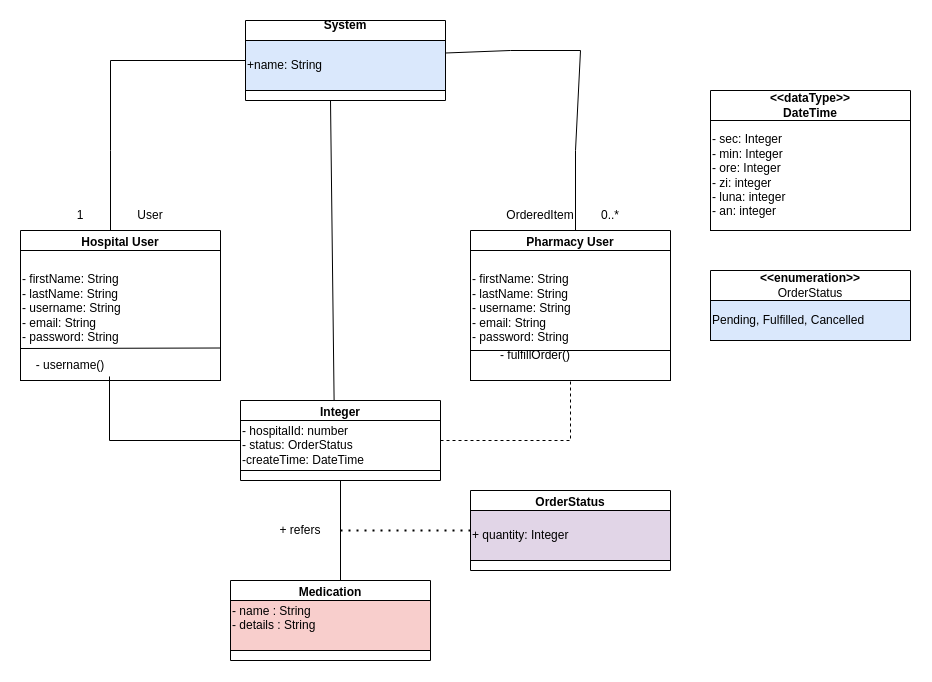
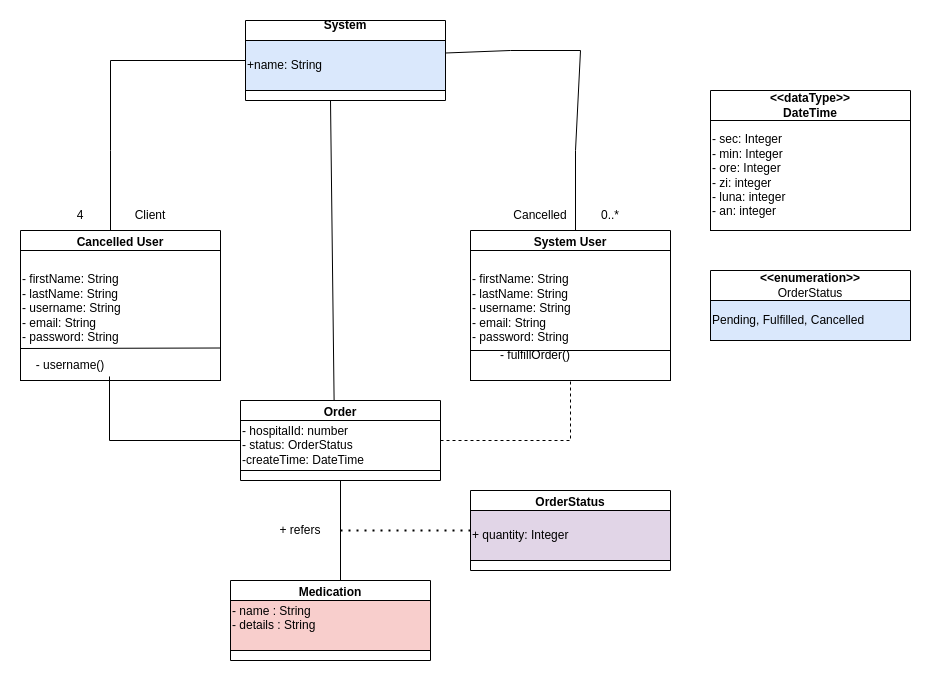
node "1": label "1" -> "4"
node "User": label "User" -> "Client"
node "OrderedItem": label "OrderedItem" -> "Cancelled"
node "Hospital User": label "Hospital User" -> "Cancelled User"
node "Pharmacy User": label "Pharmacy User" -> "System User"
node "Integer": label "Integer" -> "Order"
